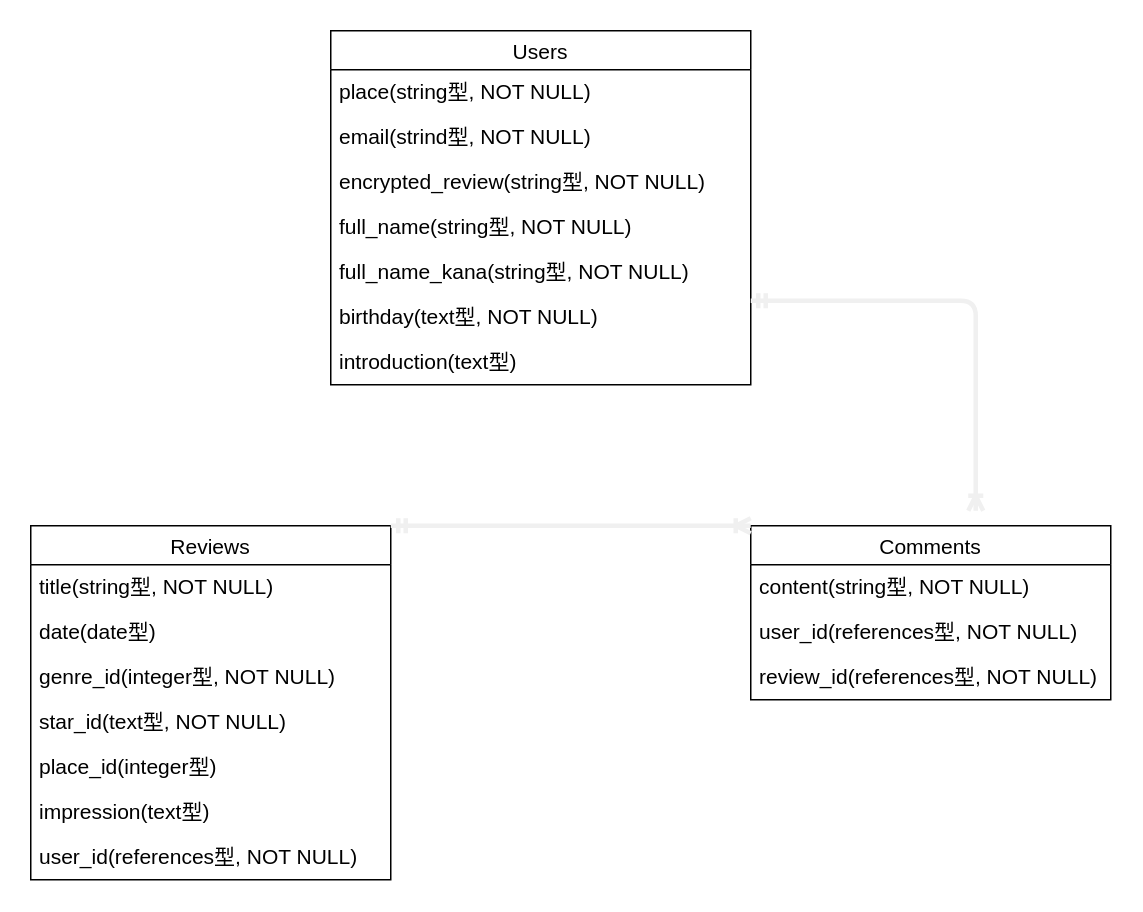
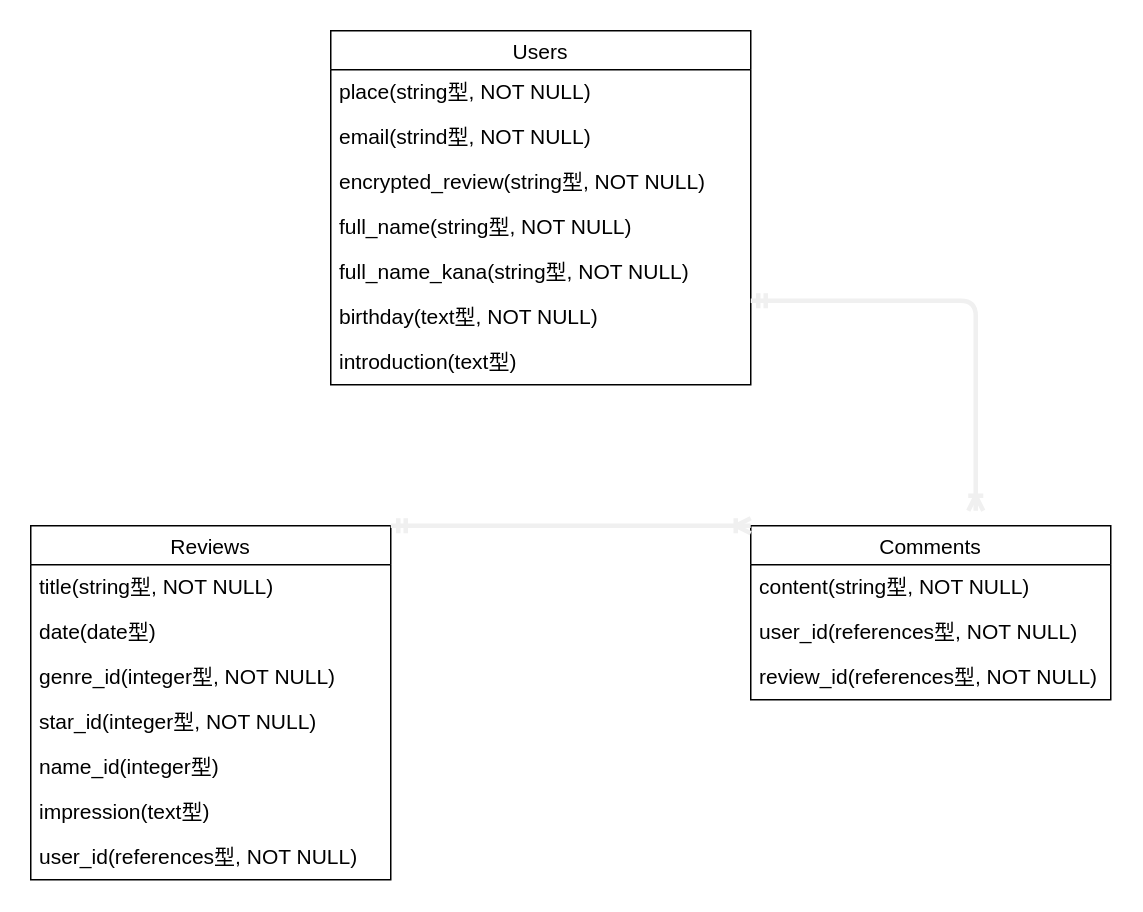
node "star_id(text型, NOT NULL)": label "star_id(text型, NOT NULL)" -> "star_id(integer型, NOT NULL)"
node "place_id(integer型)": label "place_id(integer型)" -> "name_id(integer型)"
